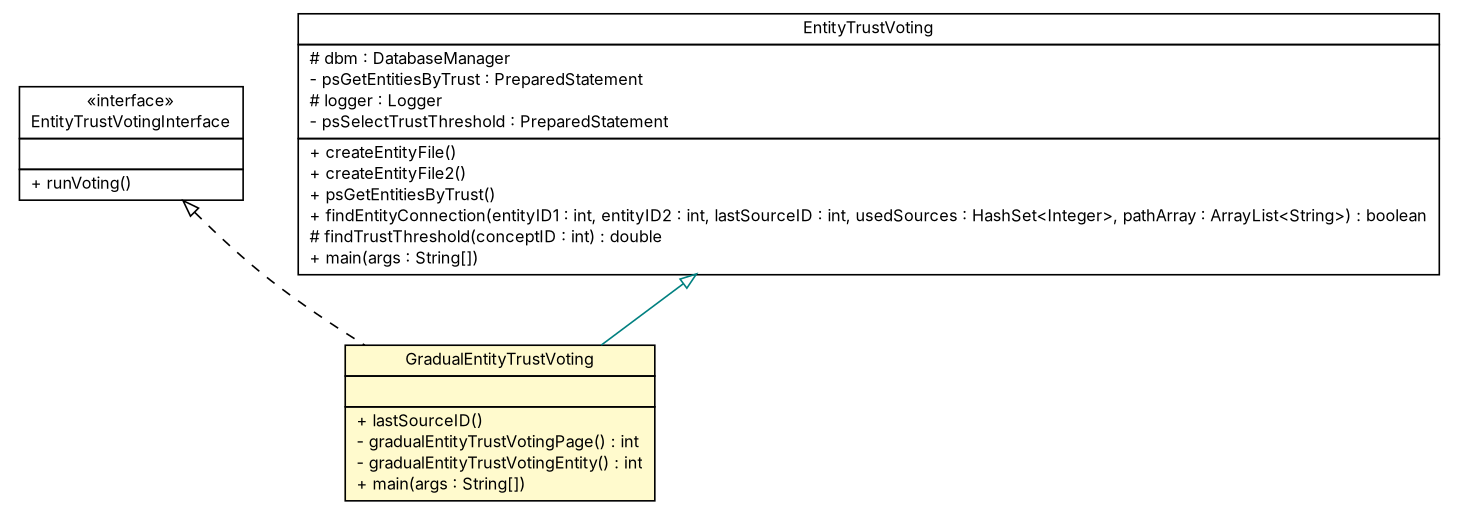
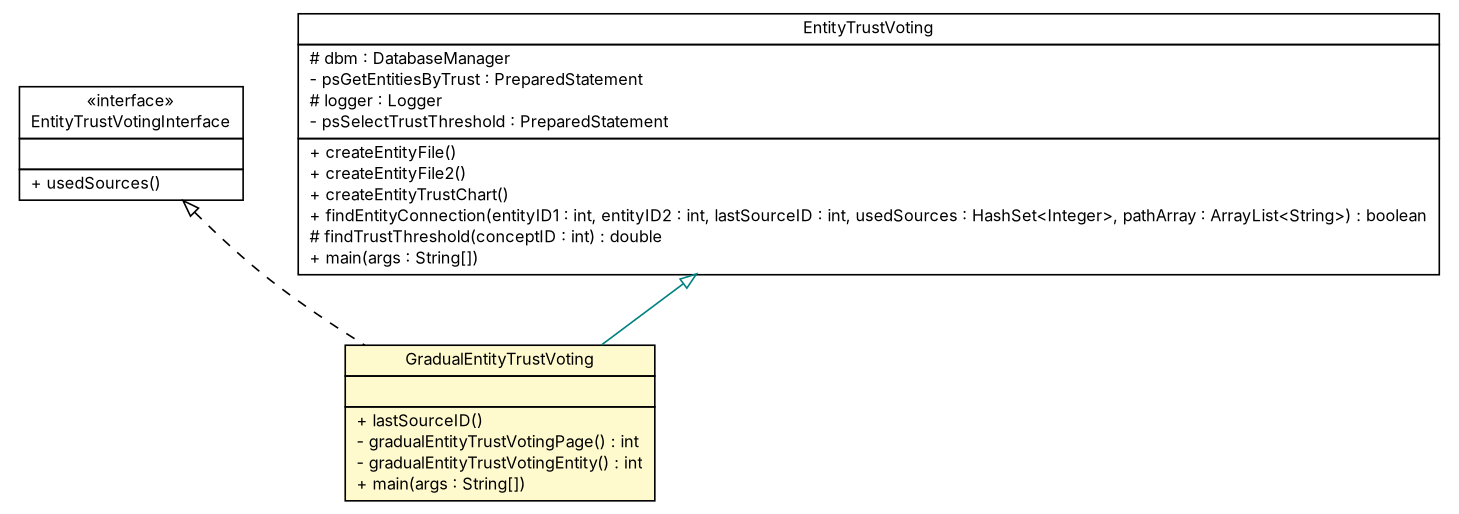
node "EntityTrustVotingInterface": text "+ runVoting()" -> "+ usedSources()"
node "EntityTrustVoting": text "+ psGetEntitiesByTrust()" -> "+ createEntityTrustChart()"
